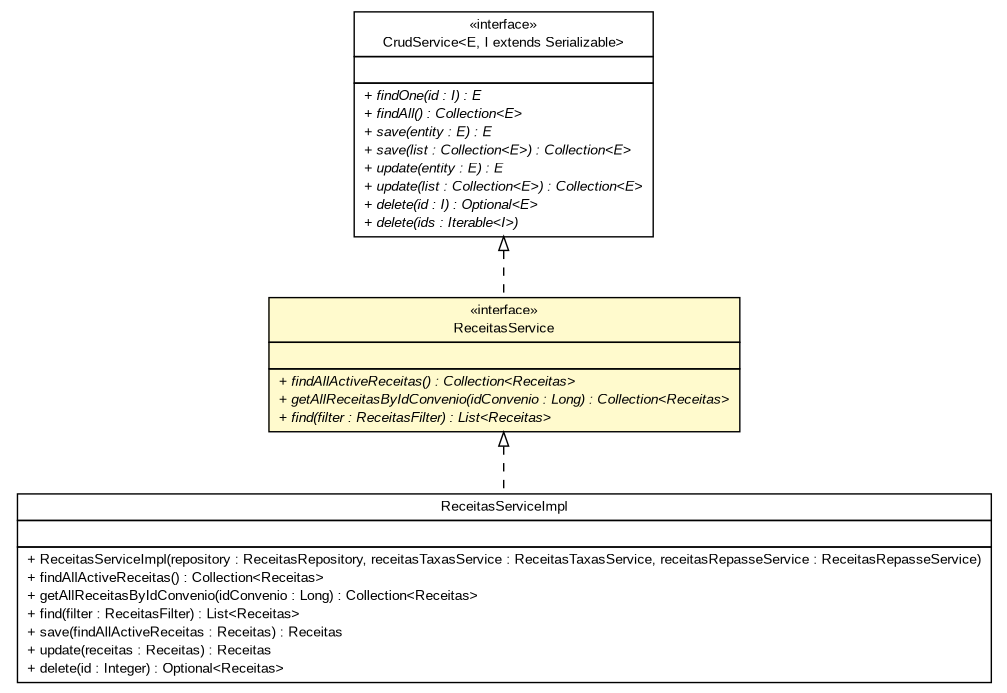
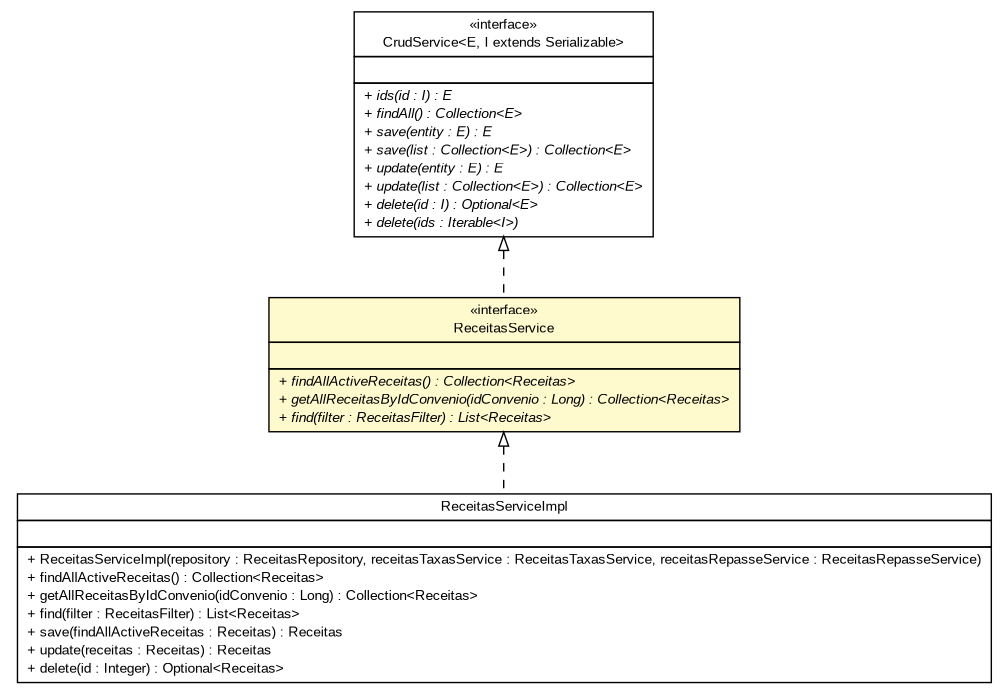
node "CrudService<E, I extends Serializable>": text "+ findOne(id : I) : E" -> "+ ids(id : I) : E"
